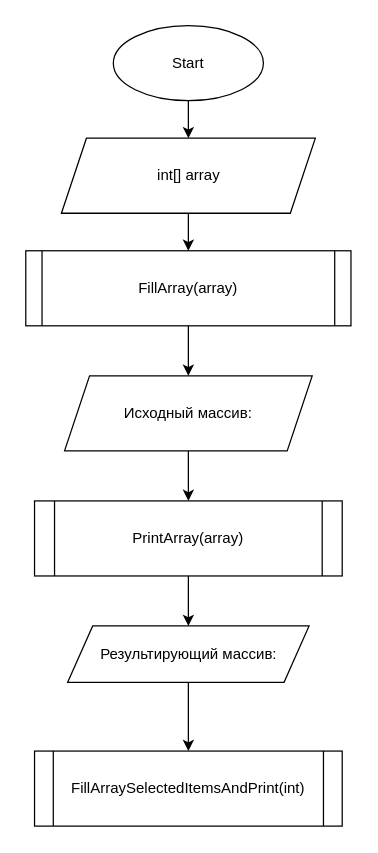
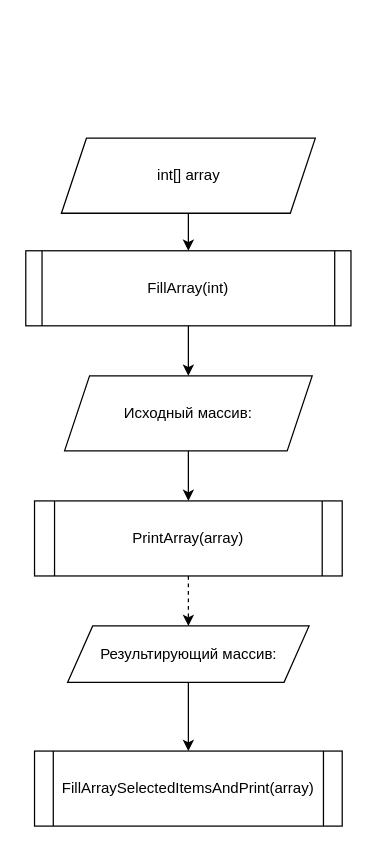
node "Start": removed
edge "Start" -> "int[] array": removed
node "FillArray(array)": label "FillArray(array)" -> "FillArray(int)"
edge "PrintArray(array)" -> "Результирующий массив:": style solid -> dashed
node "FillArraySelectedItemsAndPrint(int)": label "FillArraySelectedItemsAndPrint(int)" -> "FillArraySelectedItemsAndPrint(array)"
